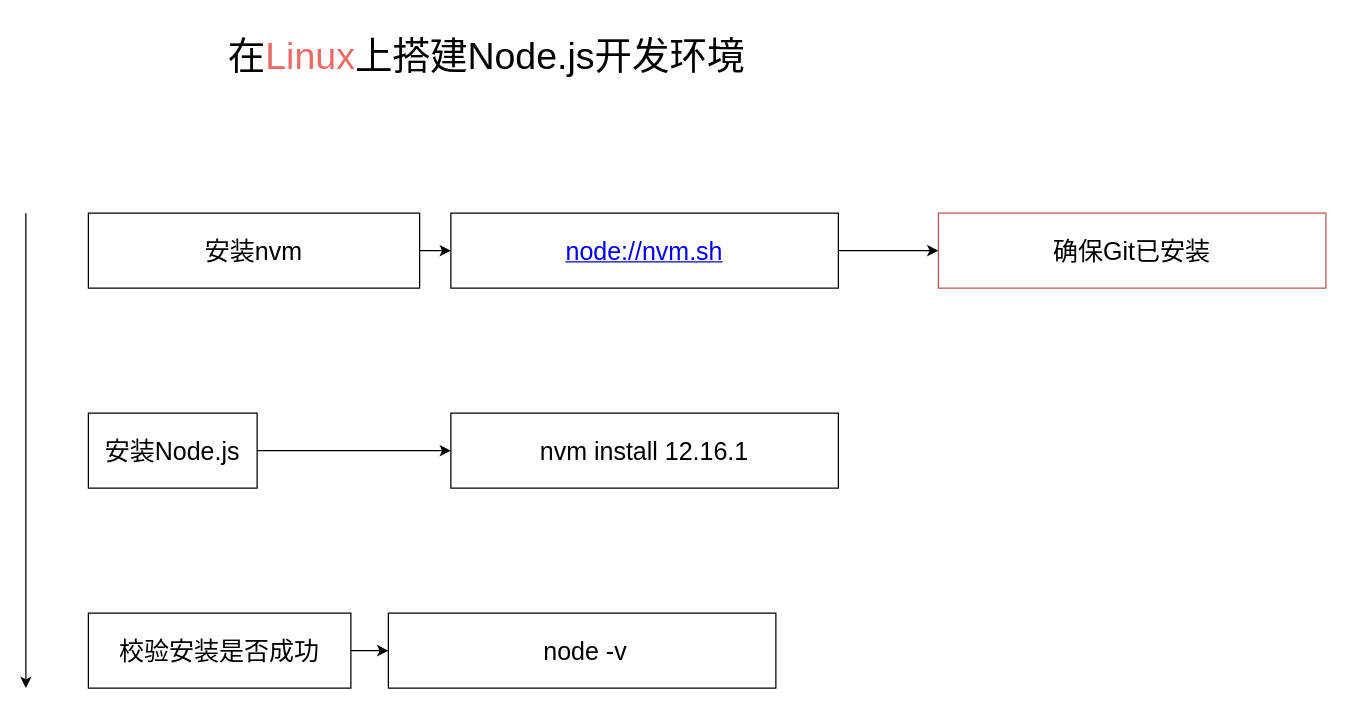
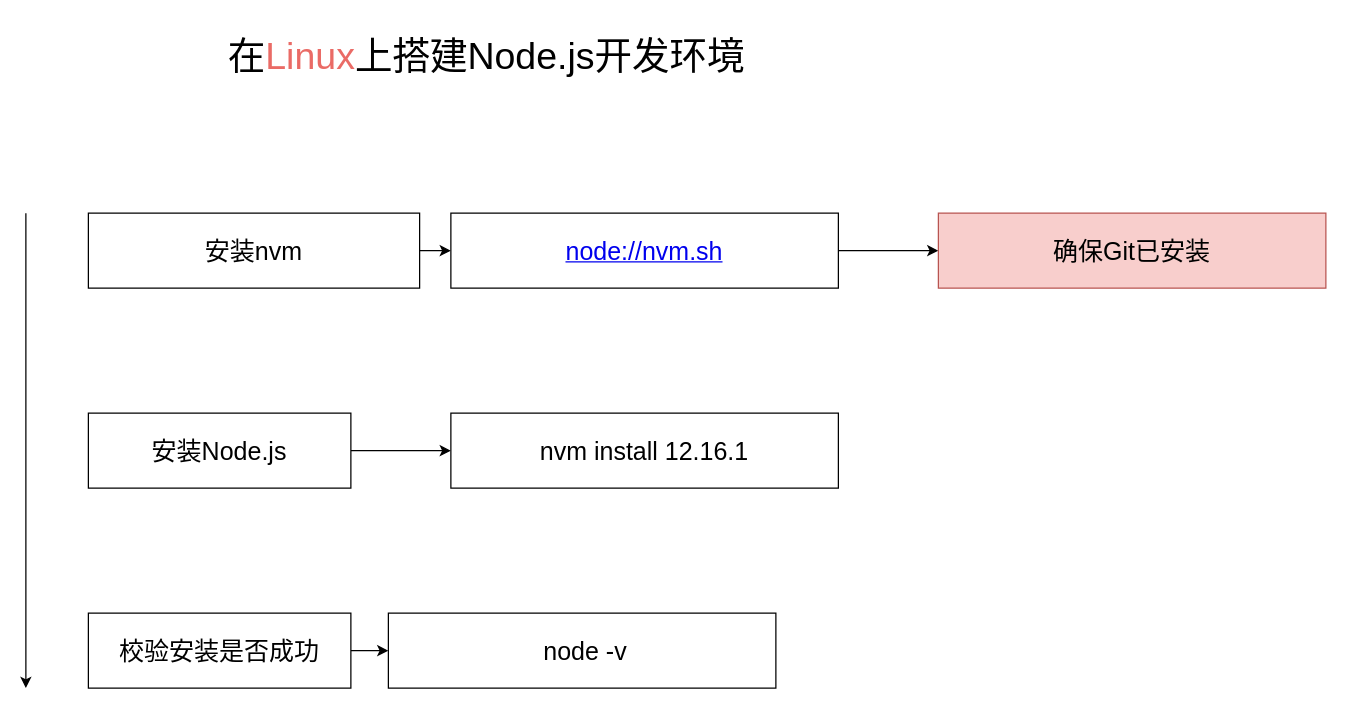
node "确保Git已安装": fillcolor #ffffff -> #f8cecc
node "安装Node.js": size 169x75 -> 263x75
